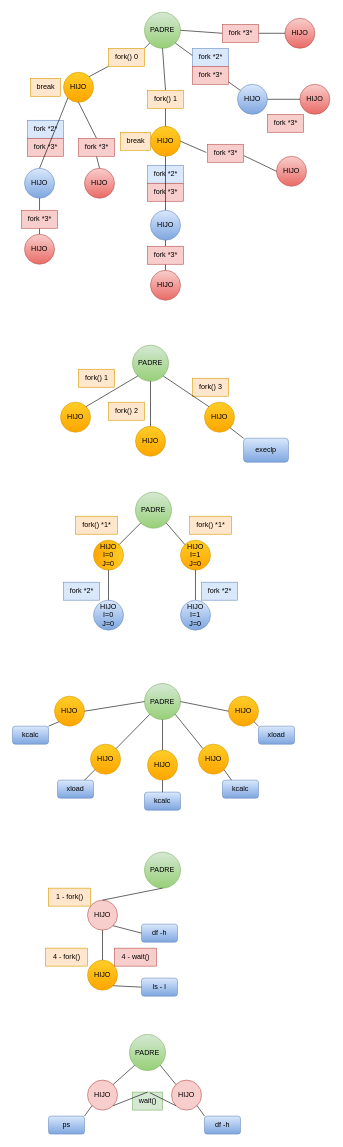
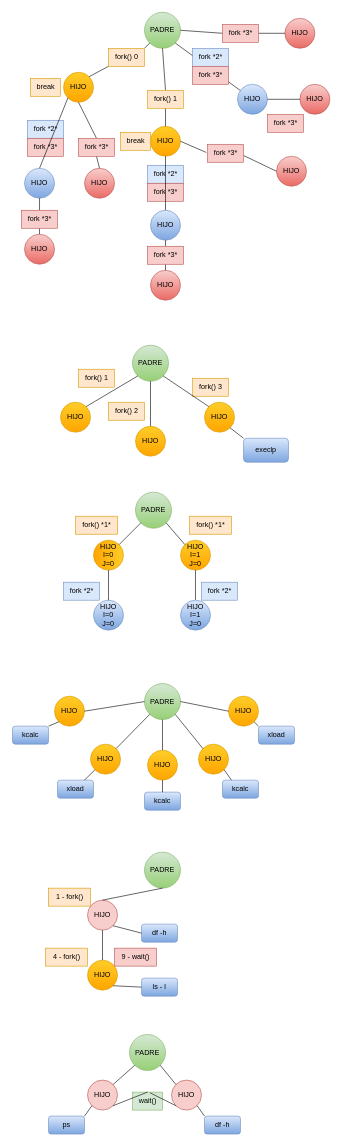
node "4 - wait()": label "4 - wait()" -> "9 - wait()"
